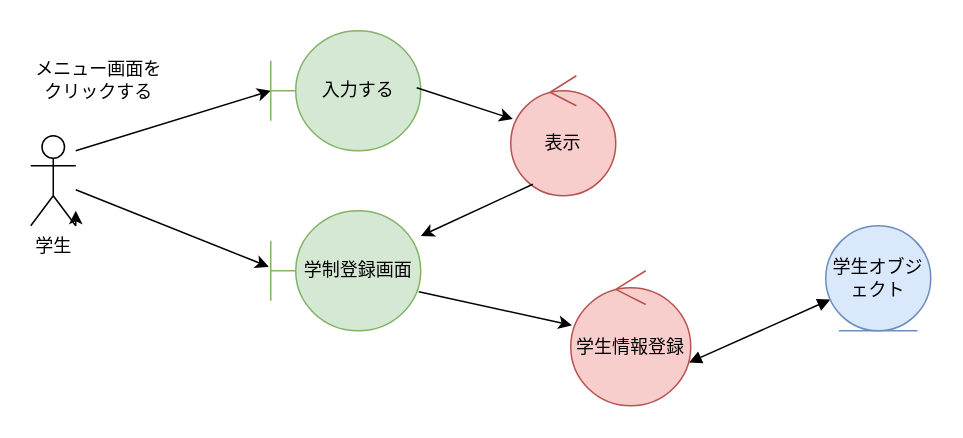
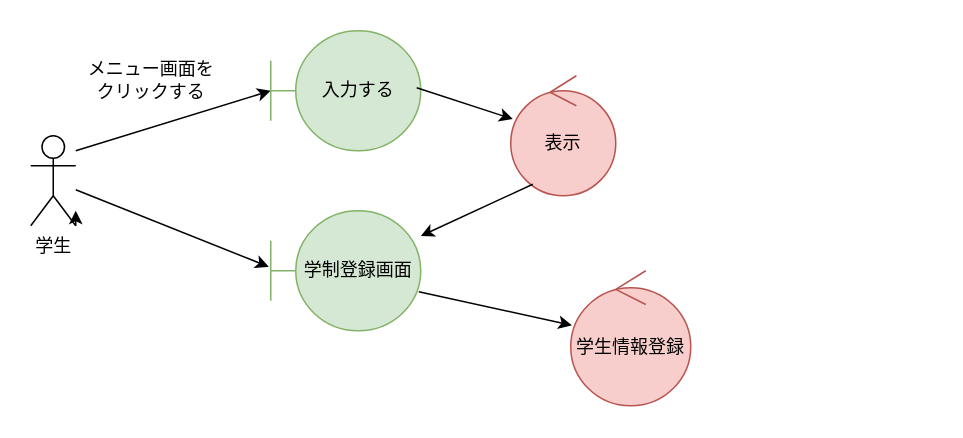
node "メニュー画面を クリックする": moved (98, 80) -> (151, 80)
node "学生オブジェクト": removed
edge "学生オブジェクト" -- "学生情報登録": removed
